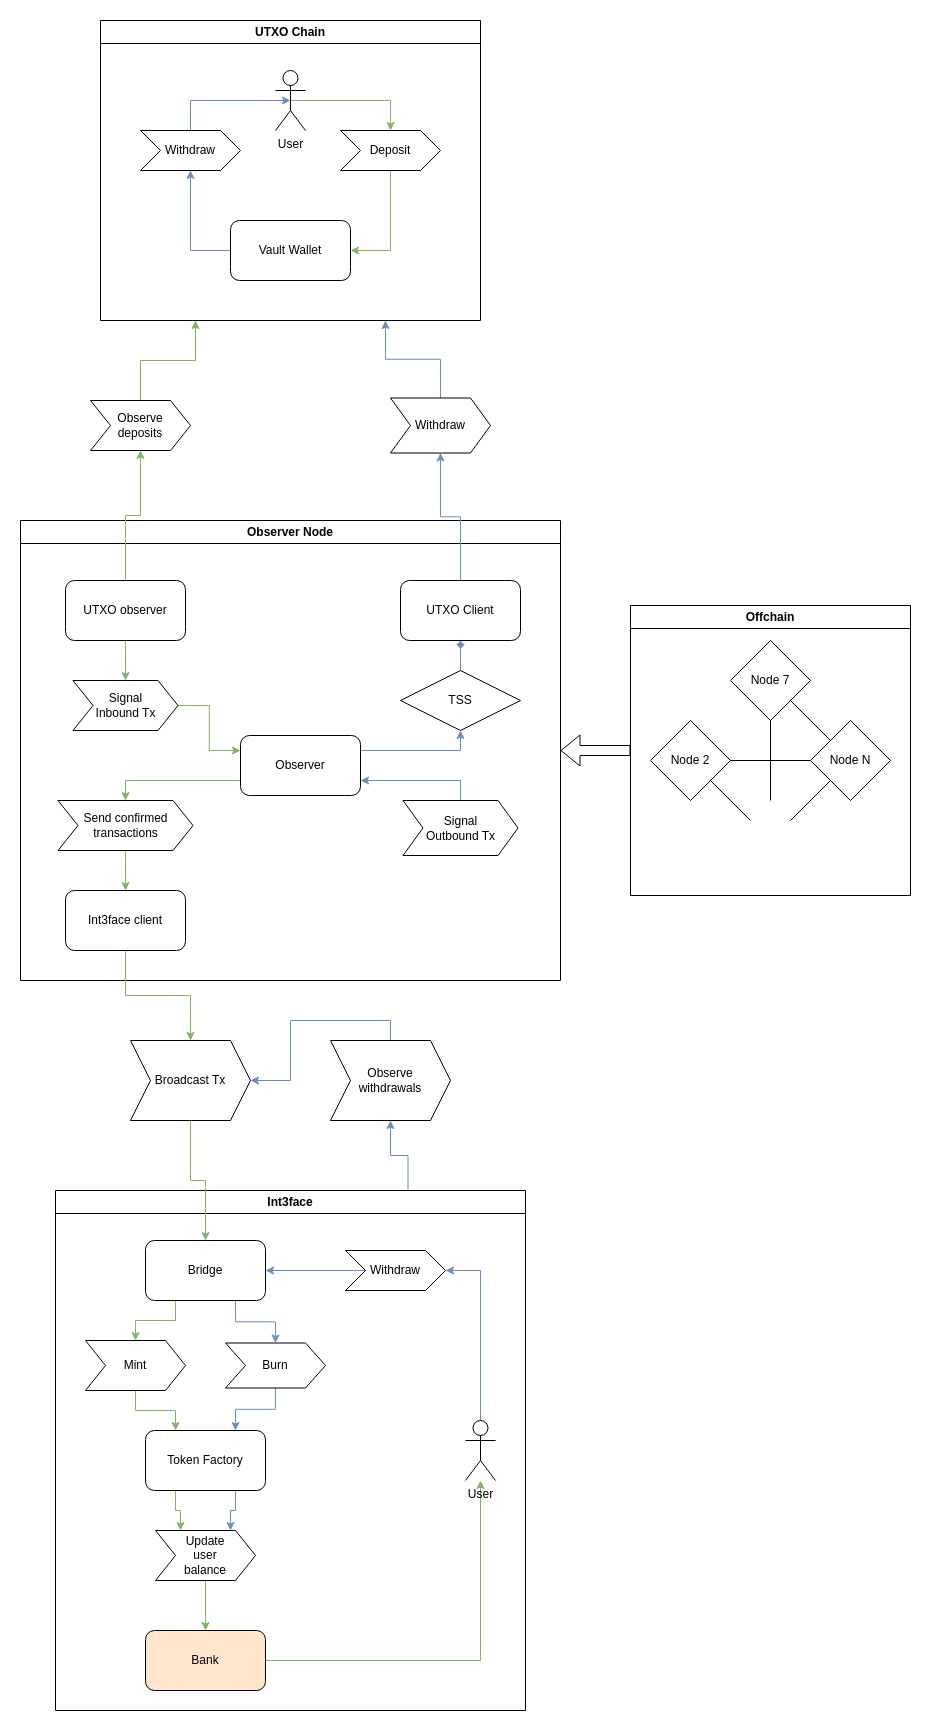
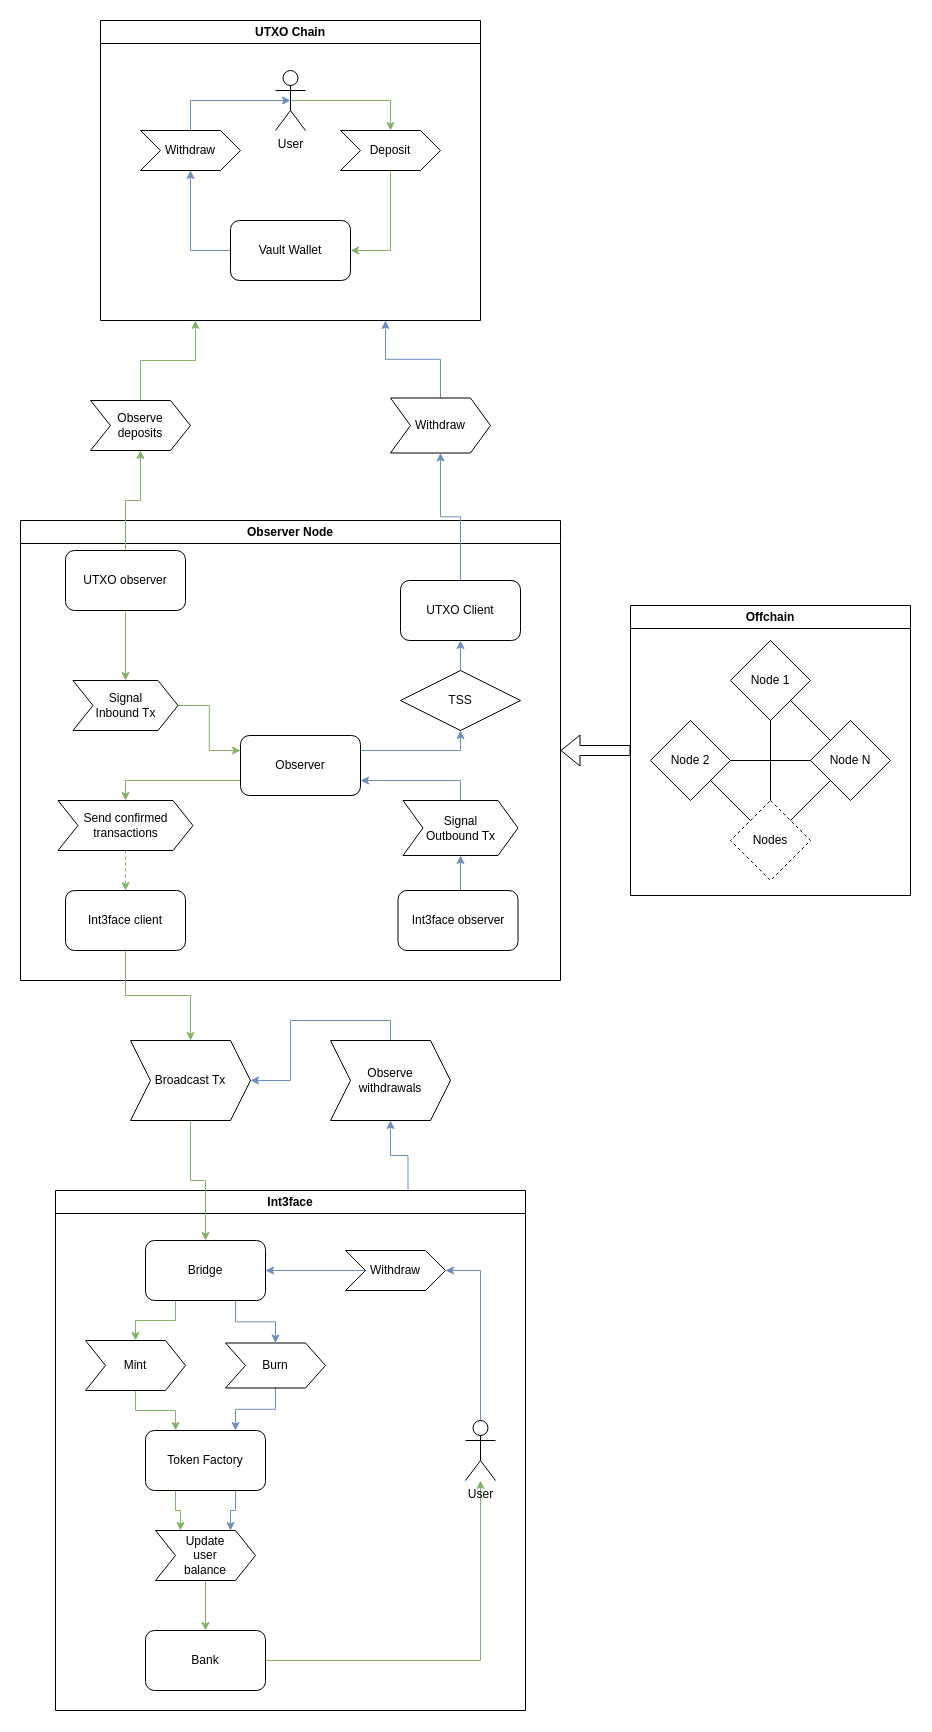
node "UTXO observer": moved (126, 611) -> (126, 581)
edge "TSS" -> "UTXO Client": arrowhead diamond -> classic
node "Node 7": label "Node 7" -> "Node 1"
node "Nodes": added
edge "Send confirmed transactions" -> "Int3face client": style solid -> dashed
edge "Int3face observer" -> "Signal Outbound Tx": added
node "Int3face observer": added
node "Bank": fillcolor #ffe6cc -> #ffffff
